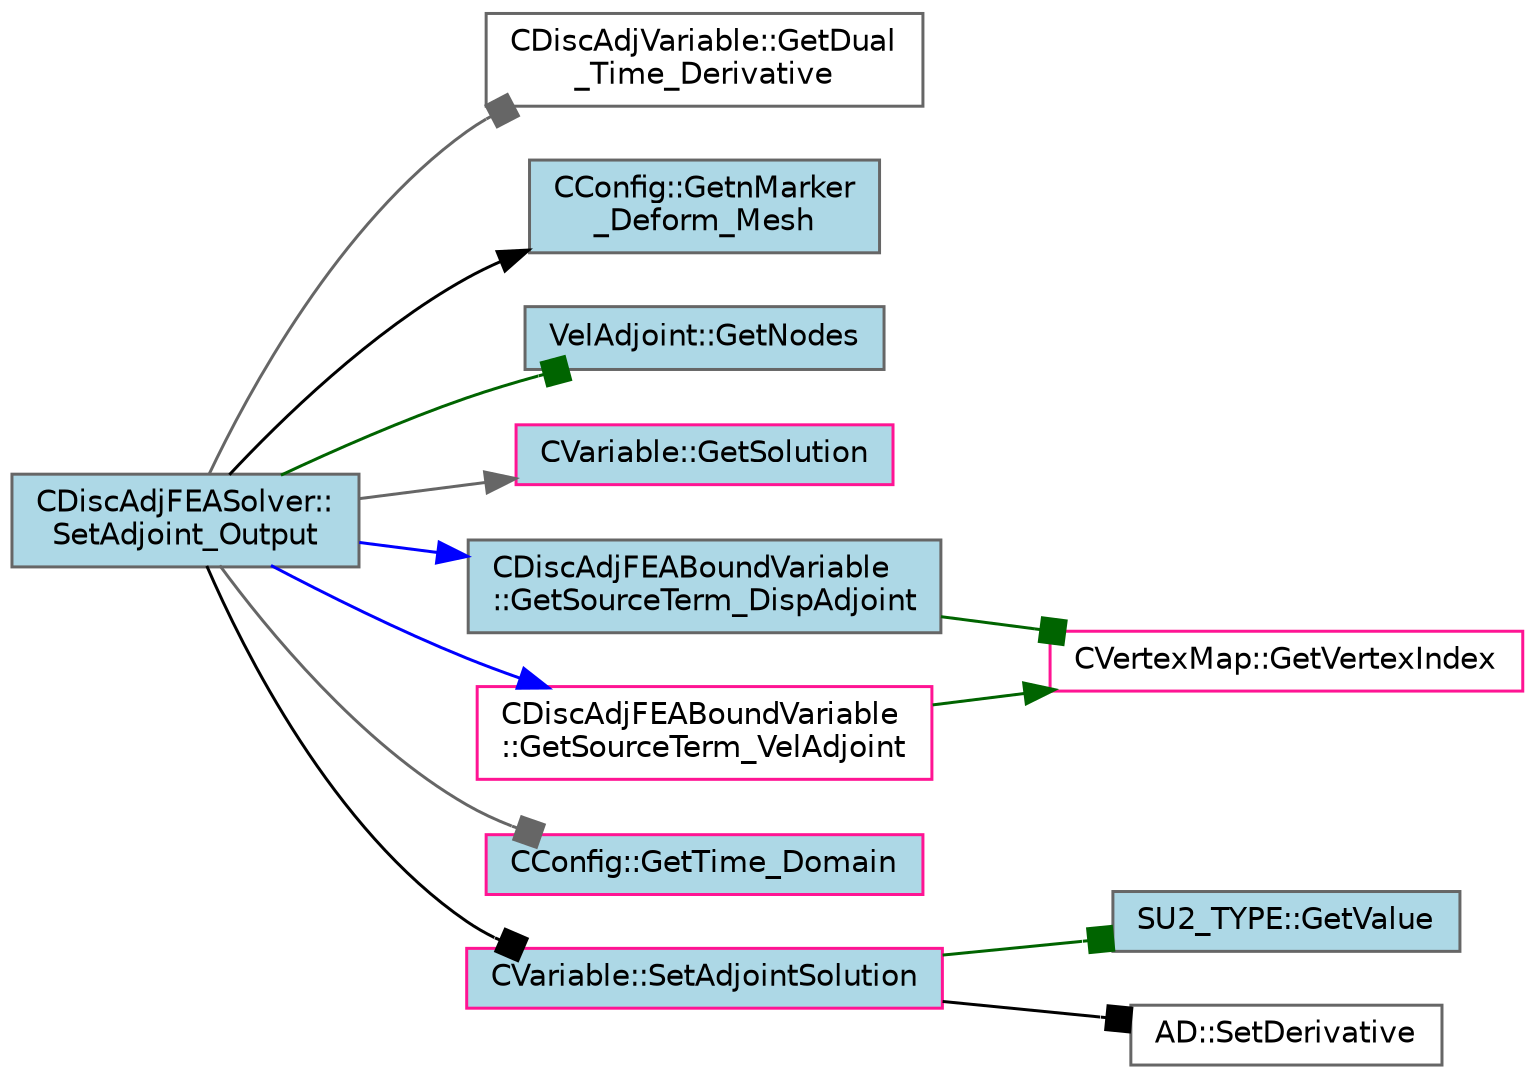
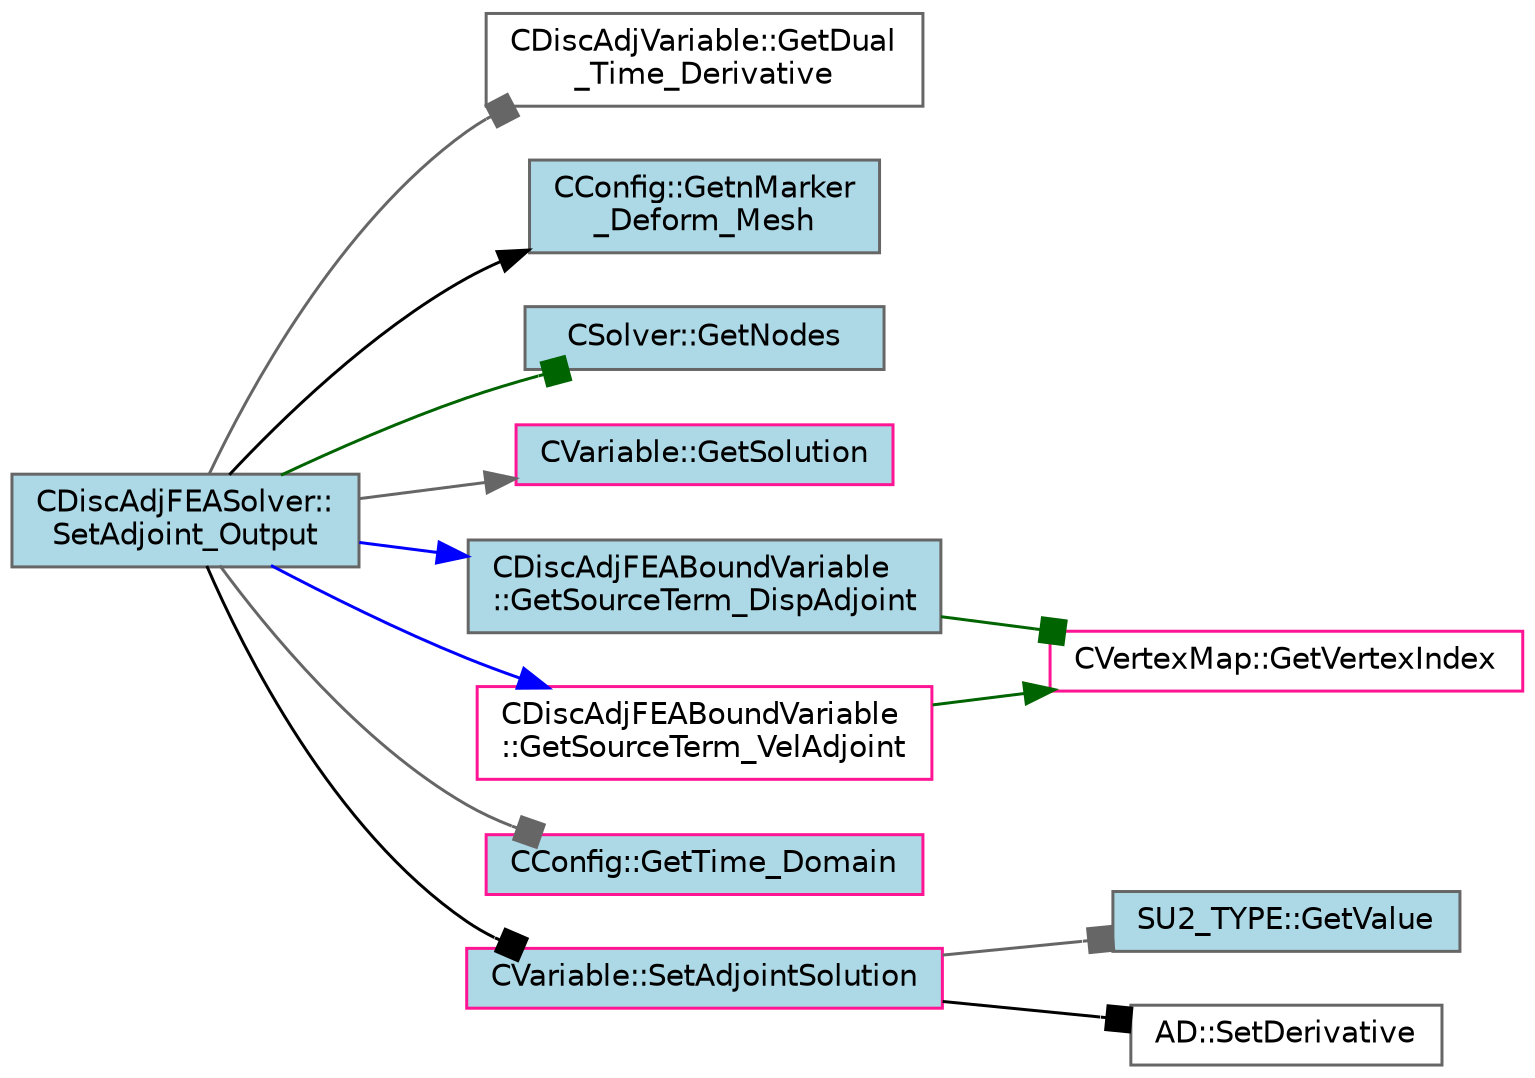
node "VelAdjoint::GetNodes": label "VelAdjoint::GetNodes" -> "CSolver::GetNodes"
edge "CVariable::SetAdjointSolution" -> "SU2_TYPE::GetValue": color darkgreen -> gray40
